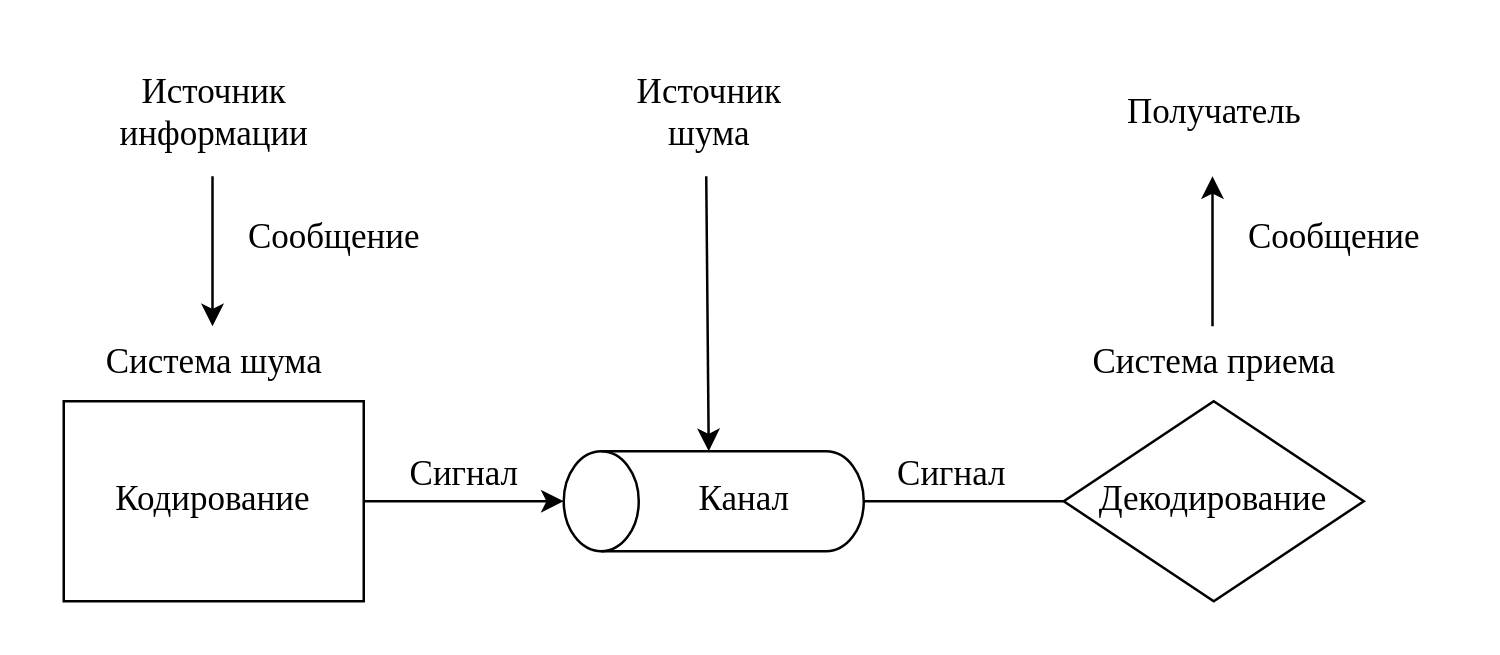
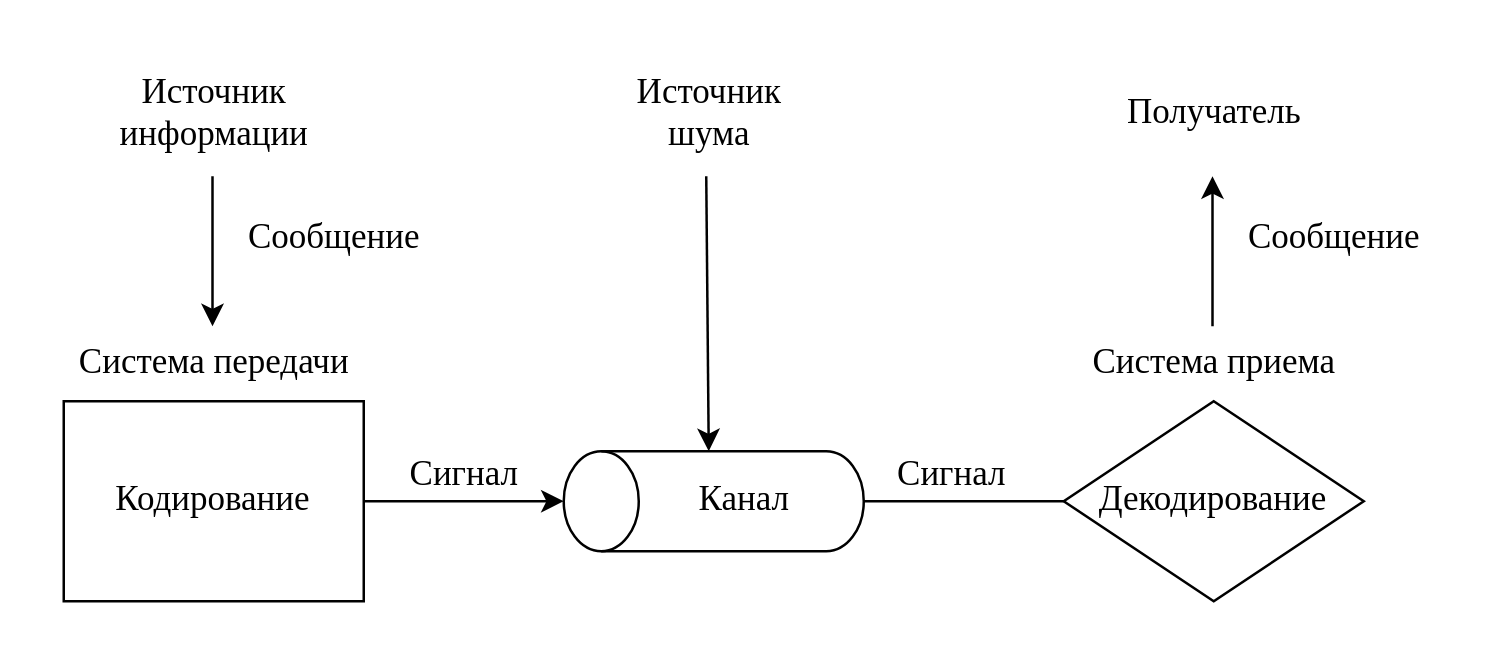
node "Система шума": label "Система шума" -> "Система передачи"
